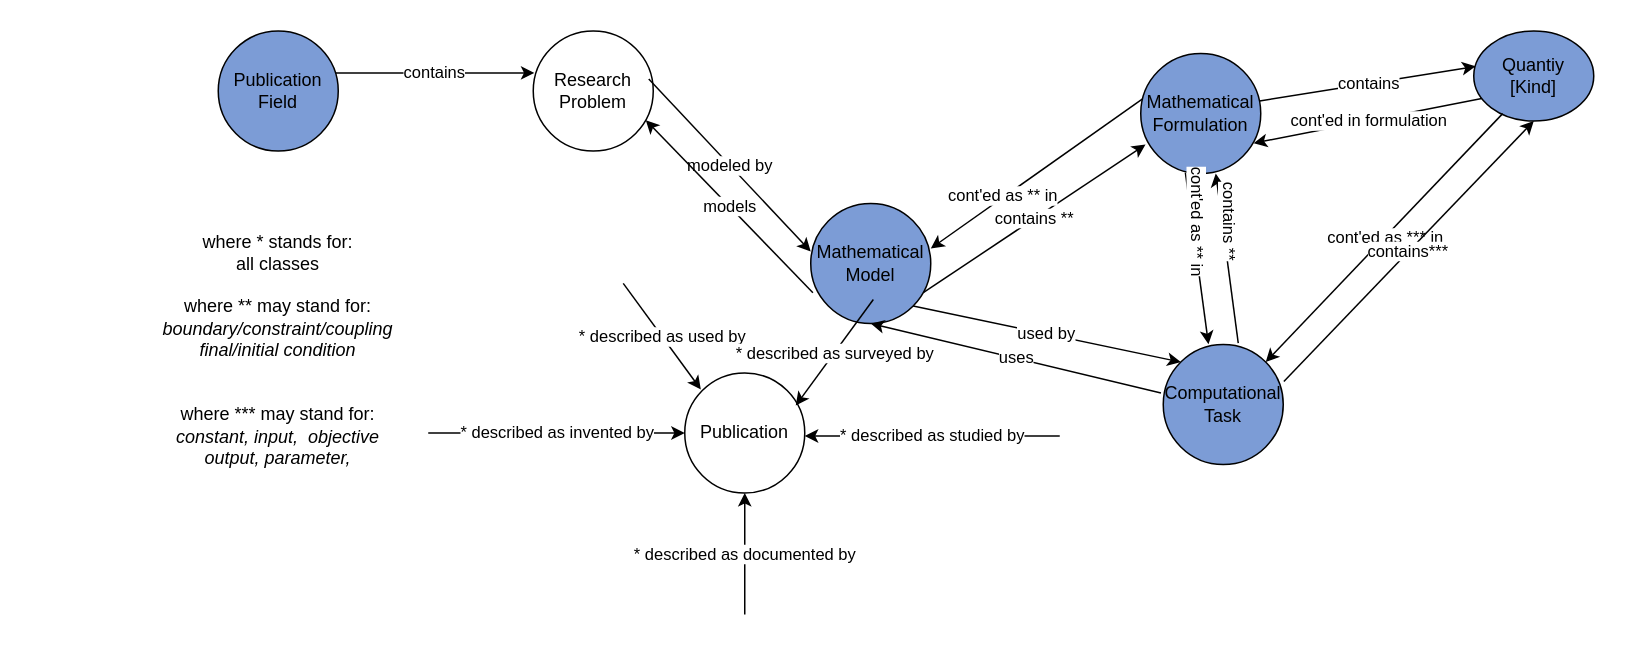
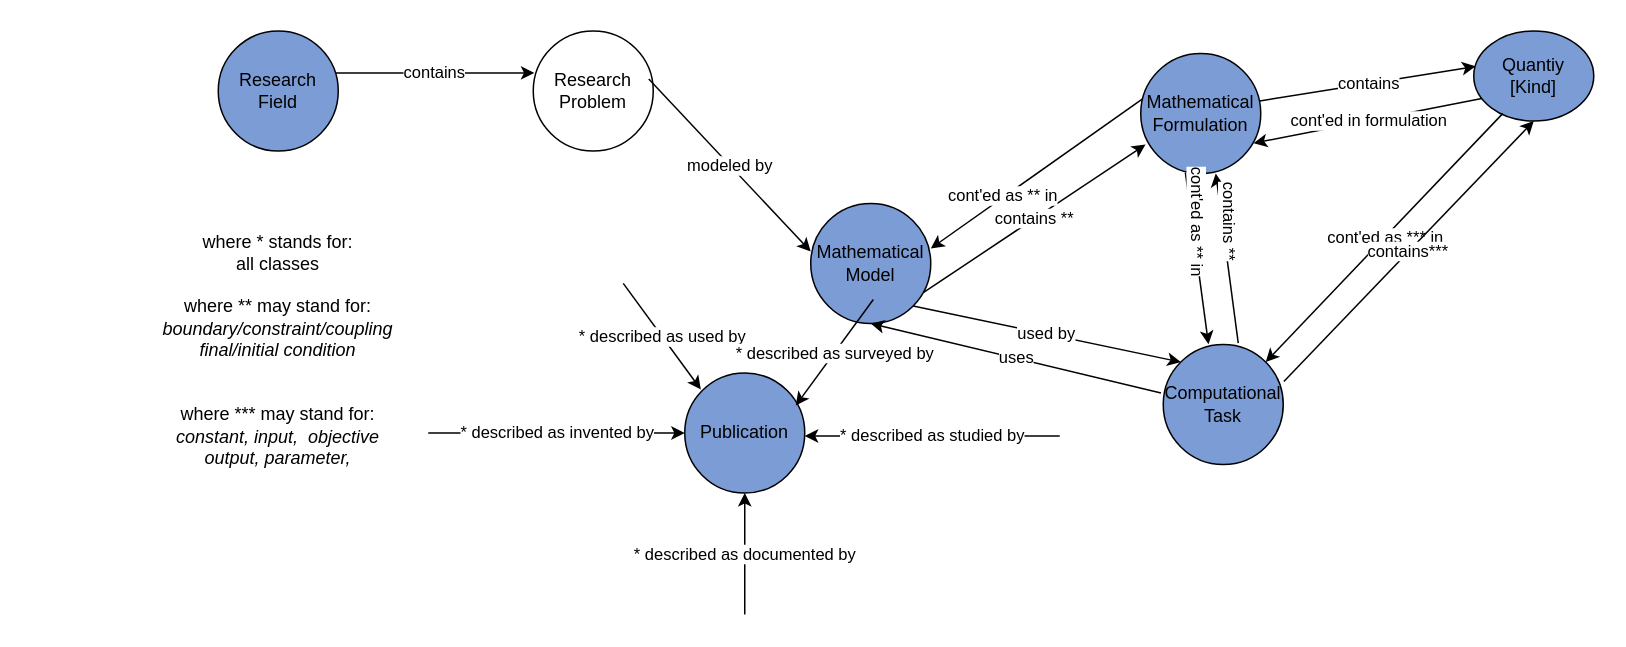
node "Publication Field": label "Publication Field" -> "Research Field"
edge "Mathematical Model" -> "Research Problem": removed, label "models"
node "Publication": fillcolor #ffffff -> #7c9cd6
